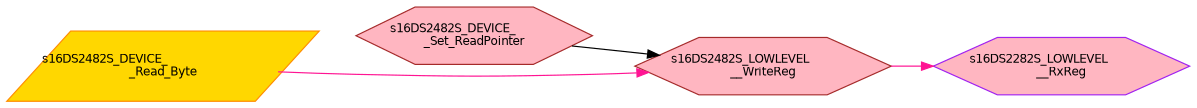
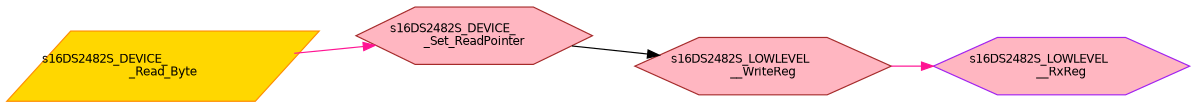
node "s16DS2282S_LOWLEVEL __RxReg": label "s16DS2282S_LOWLEVEL __RxReg" -> "s16DS2482S_LOWLEVEL __RxReg"
edge "s16DS2482S_DEVICE_ _Read_Byte" -> "s16DS2482S_LOWLEVEL __WriteReg": now "s16DS2482S_DEVICE_ _Read_Byte" -> "s16DS2482S_DEVICE_ _Set_ReadPointer"
